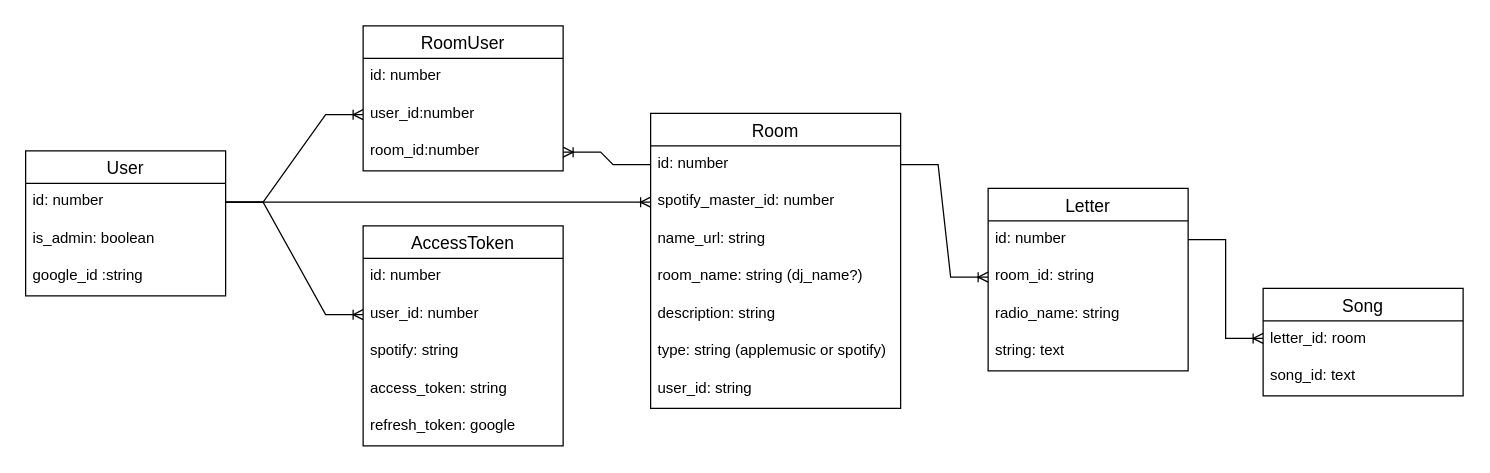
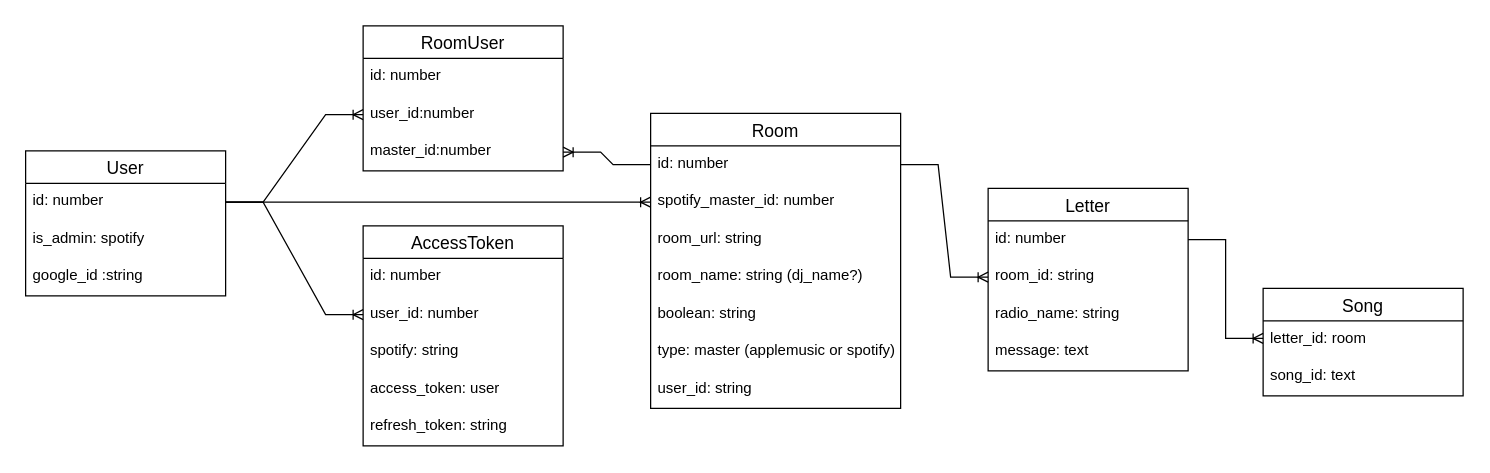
node "room_id:number": label "room_id:number" -> "master_id:number"
node "is_admin: boolean": label "is_admin: boolean" -> "is_admin: spotify"
node "name_url: string": label "name_url: string" -> "room_url: string"
node "description: string": label "description: string" -> "boolean: string"
node "type: string (applemusic or spotify)": label "type: string (applemusic or spotify)" -> "type: master (applemusic or spotify)"
node "string: text": label "string: text" -> "message: text"
node "access_token: string": label "access_token: string" -> "access_token: user"
node "refresh_token: google": label "refresh_token: google" -> "refresh_token: string"
